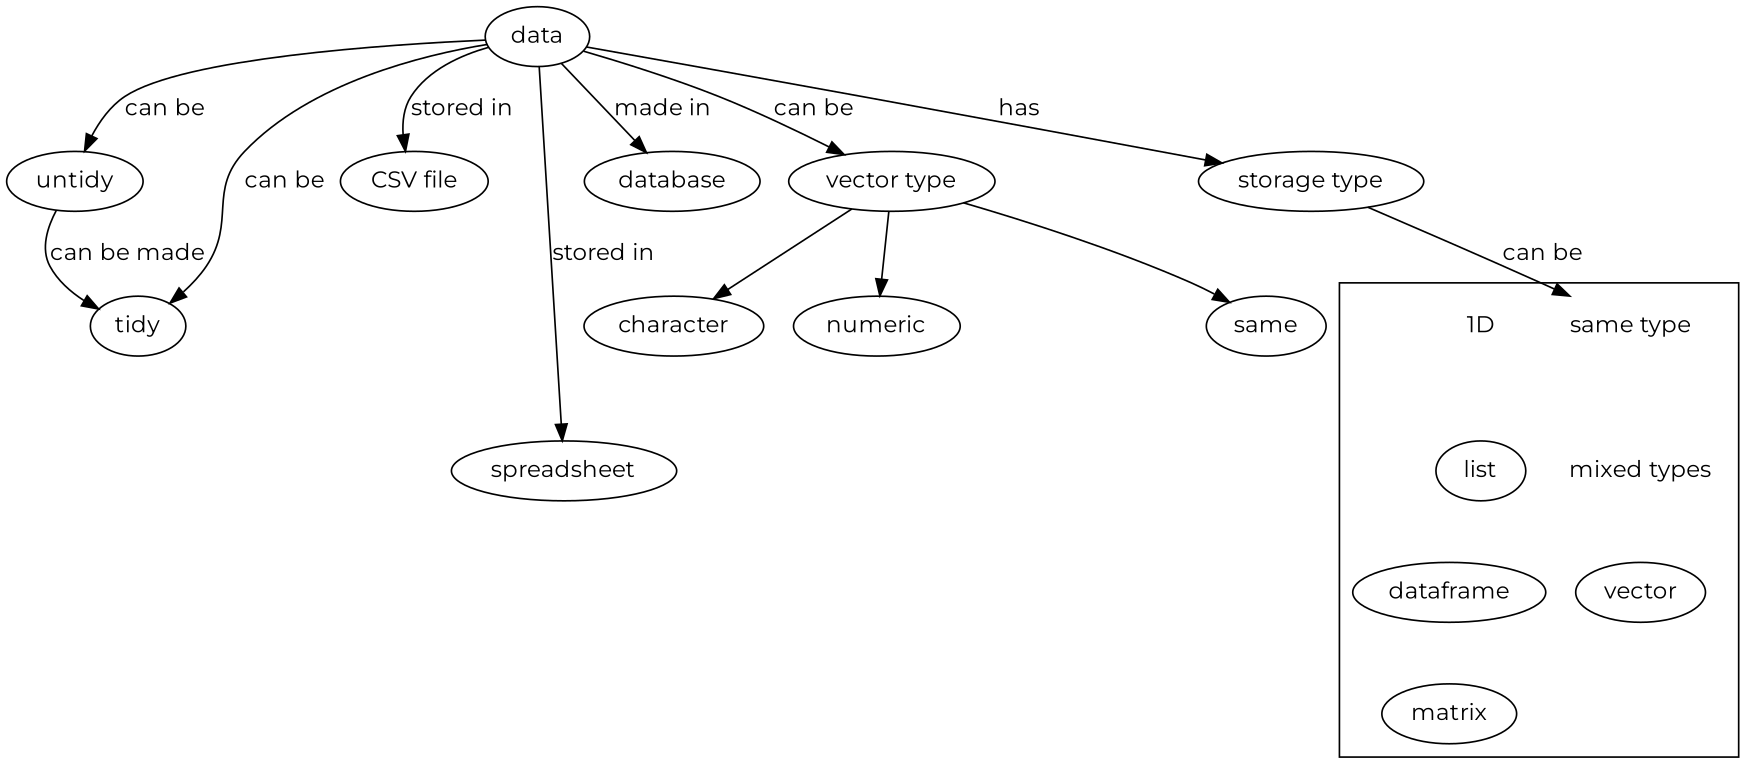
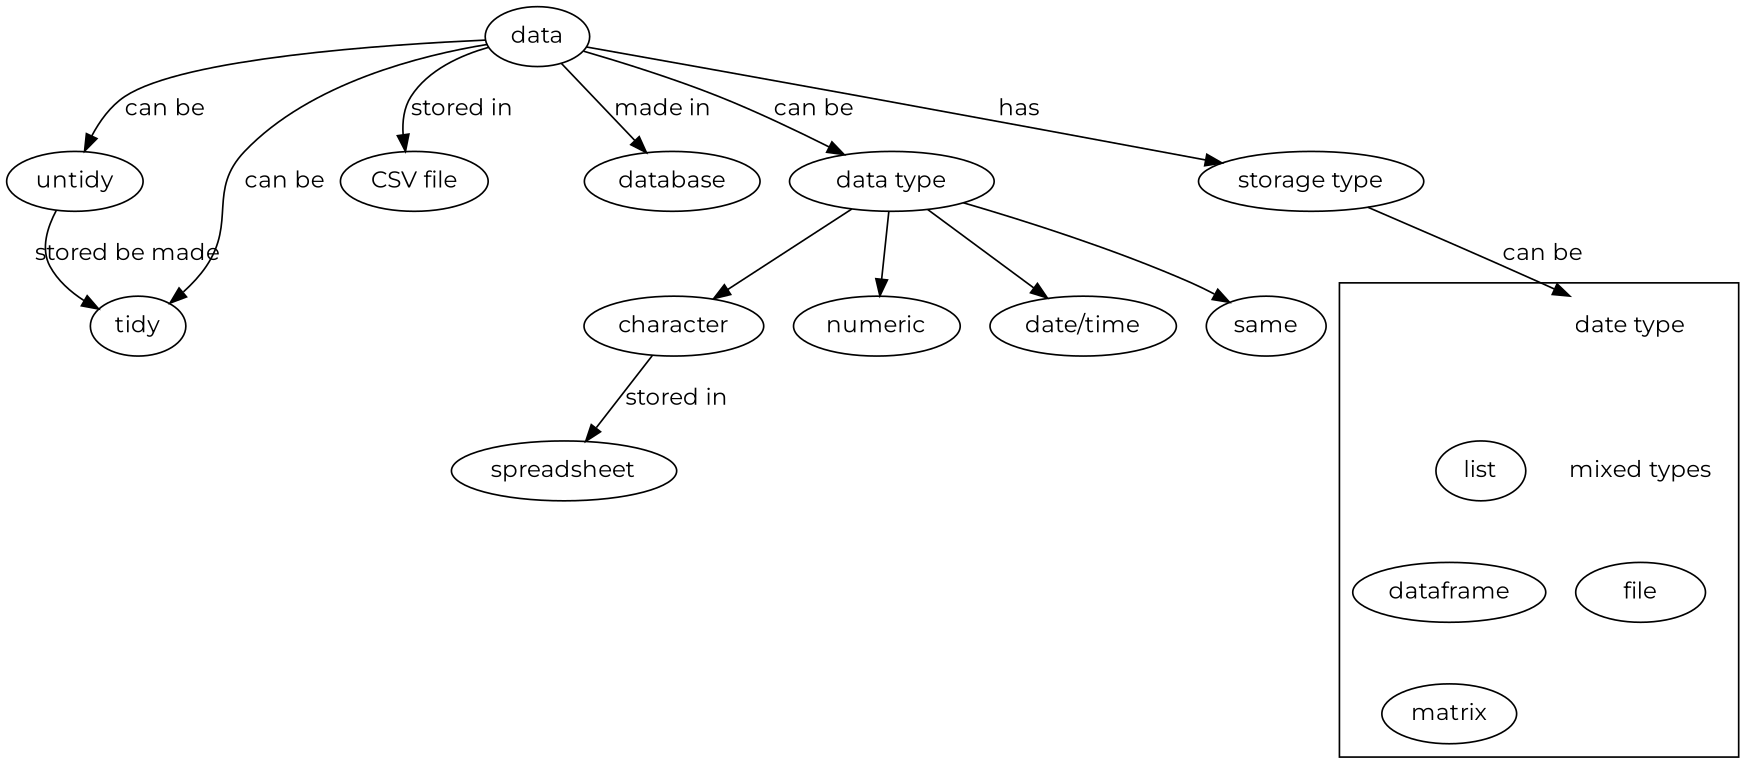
node "vector type": label "vector type" -> "data type"
edge "data" -> "spreadsheet": now "character" -> "spreadsheet"
edge "untidy" -> "tidy": label "can be made" -> "stored be made"
node "date/time": added
node "1D": removed
node "same type": label "same type" -> "date type"
node "vector": label "vector" -> "file"
